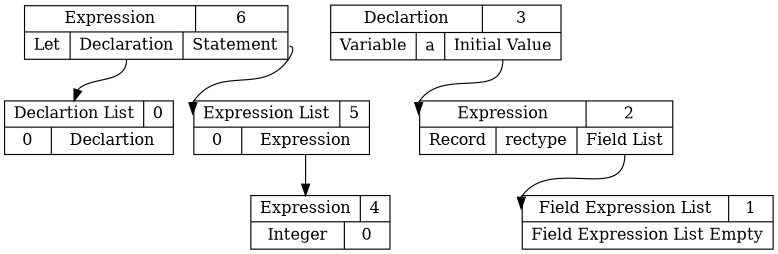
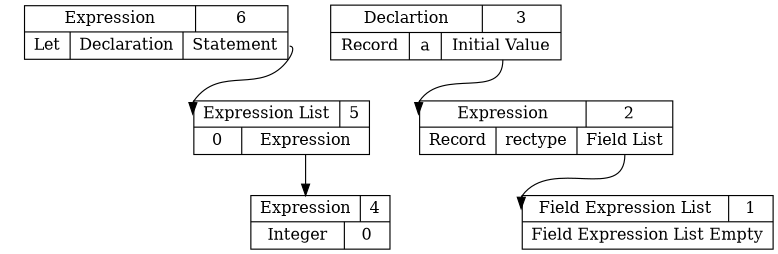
node "Declartion": text "Variable" -> "Record"
node "Declartion List": removed
